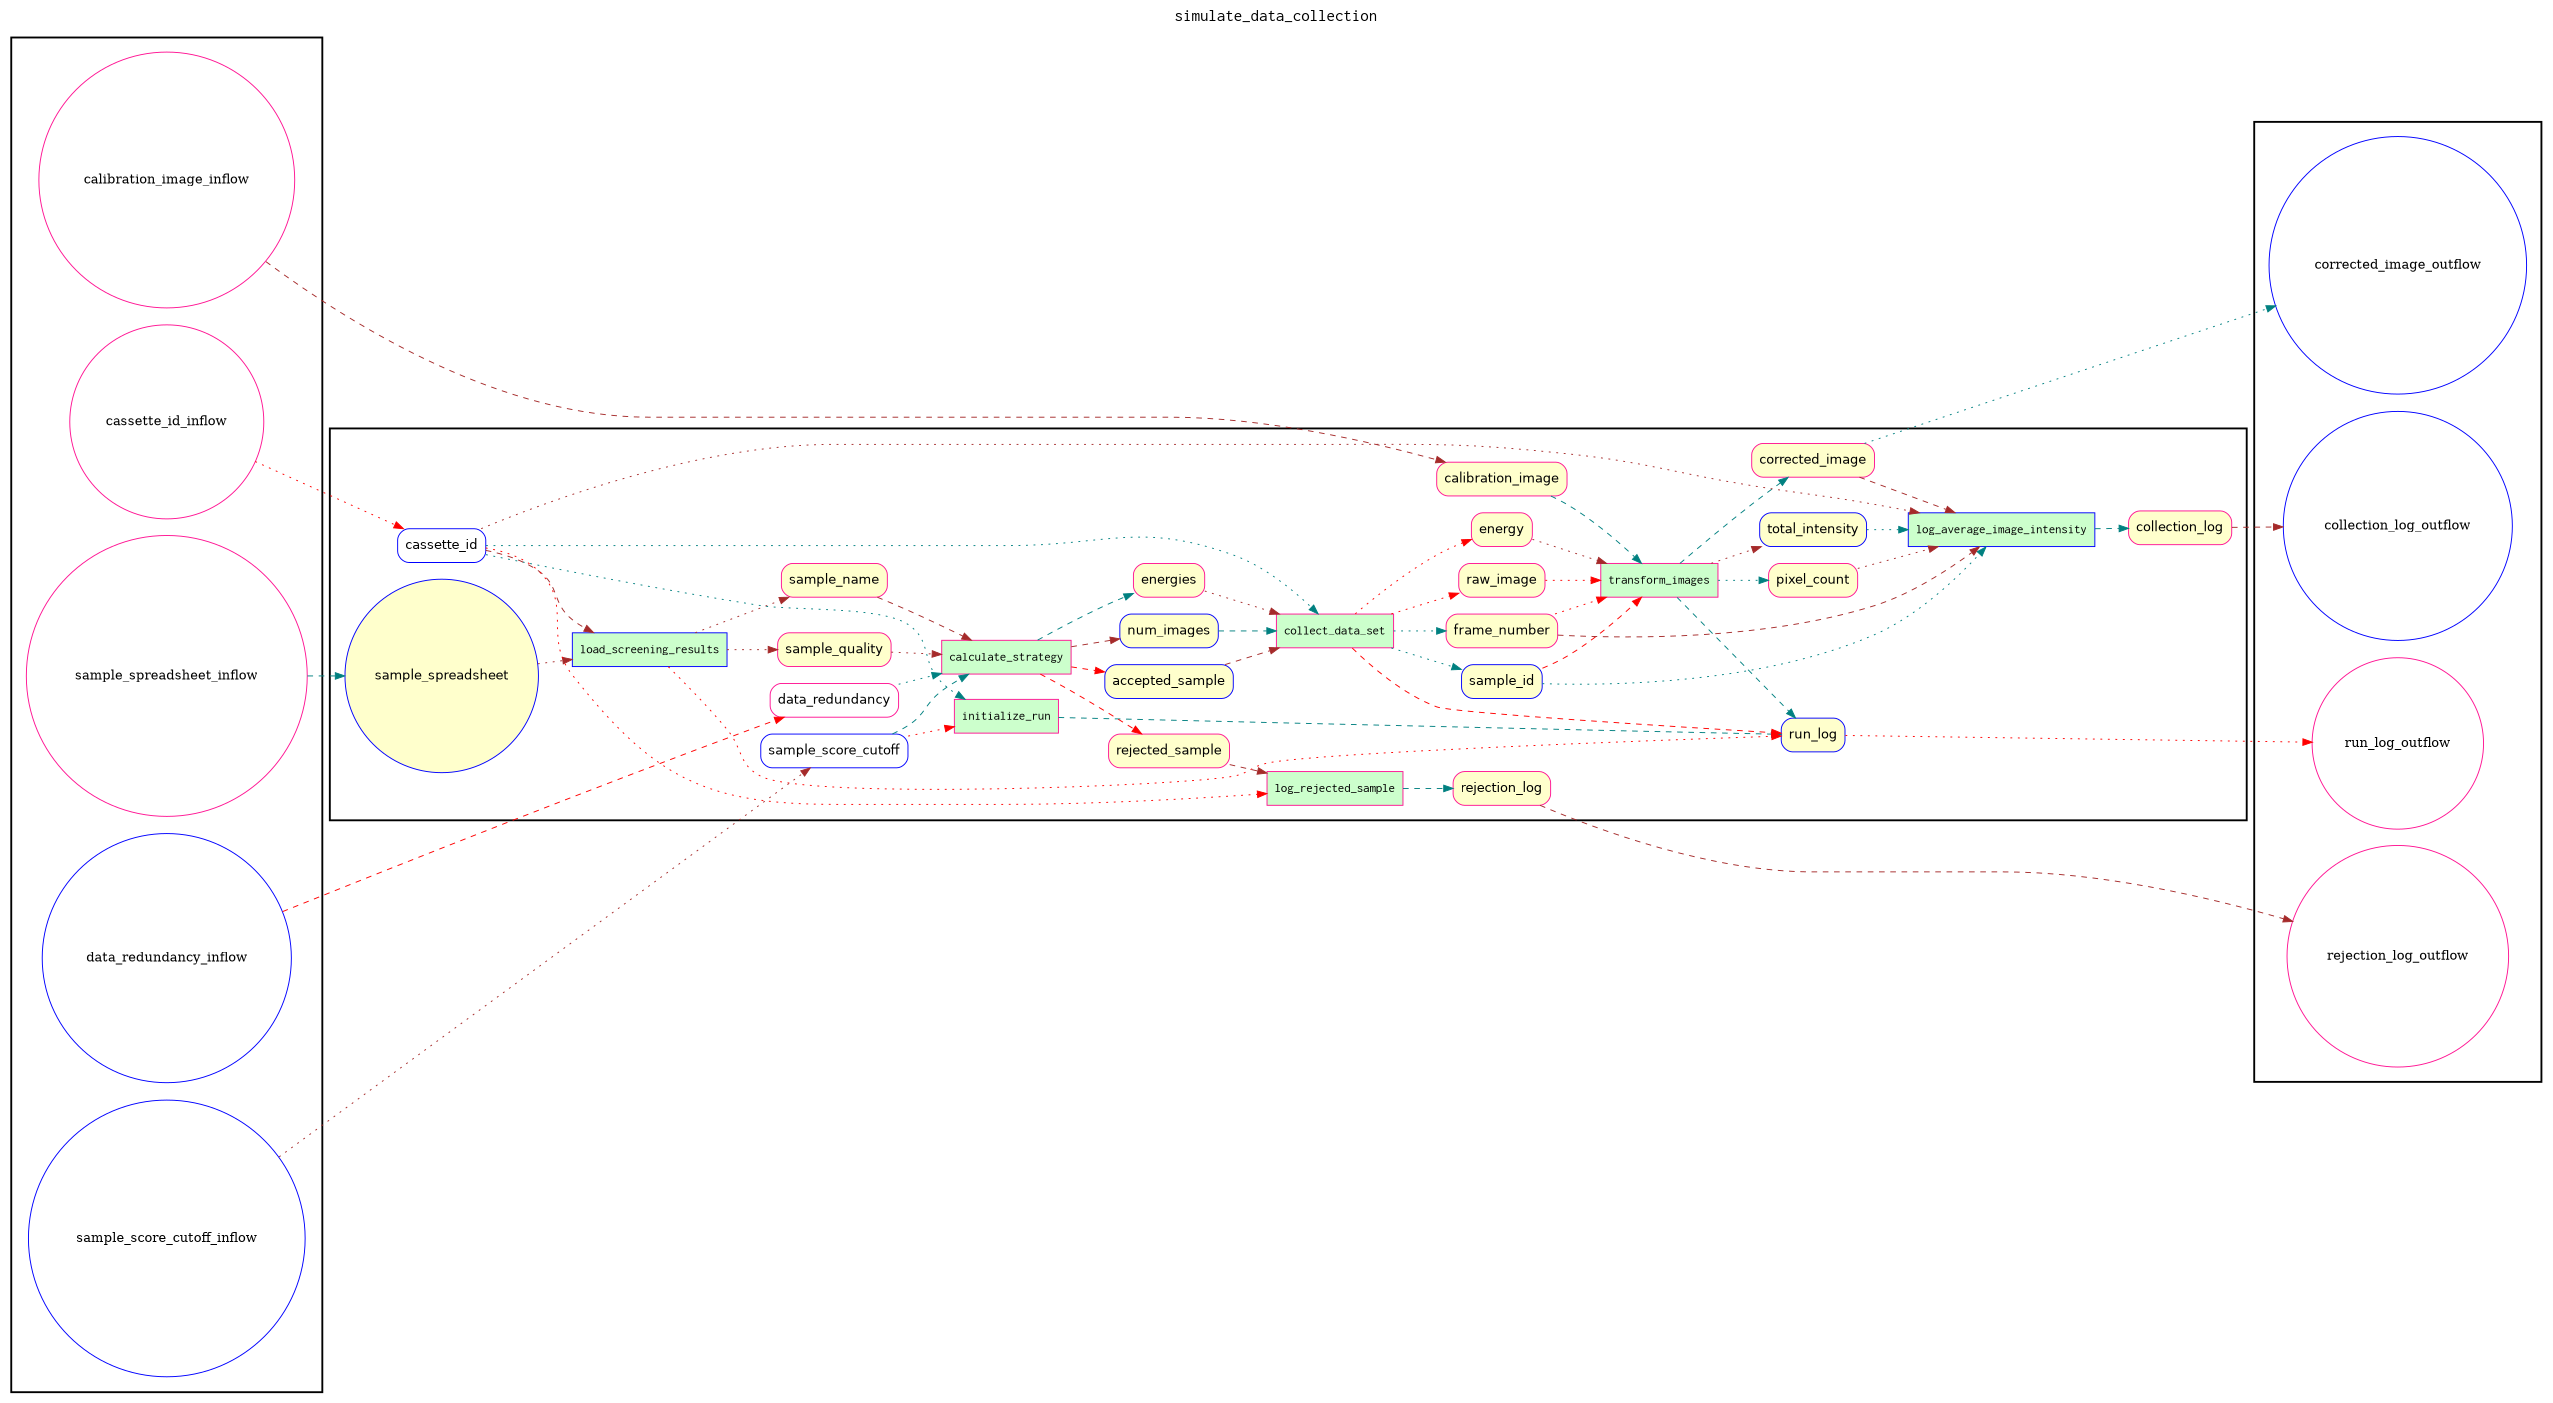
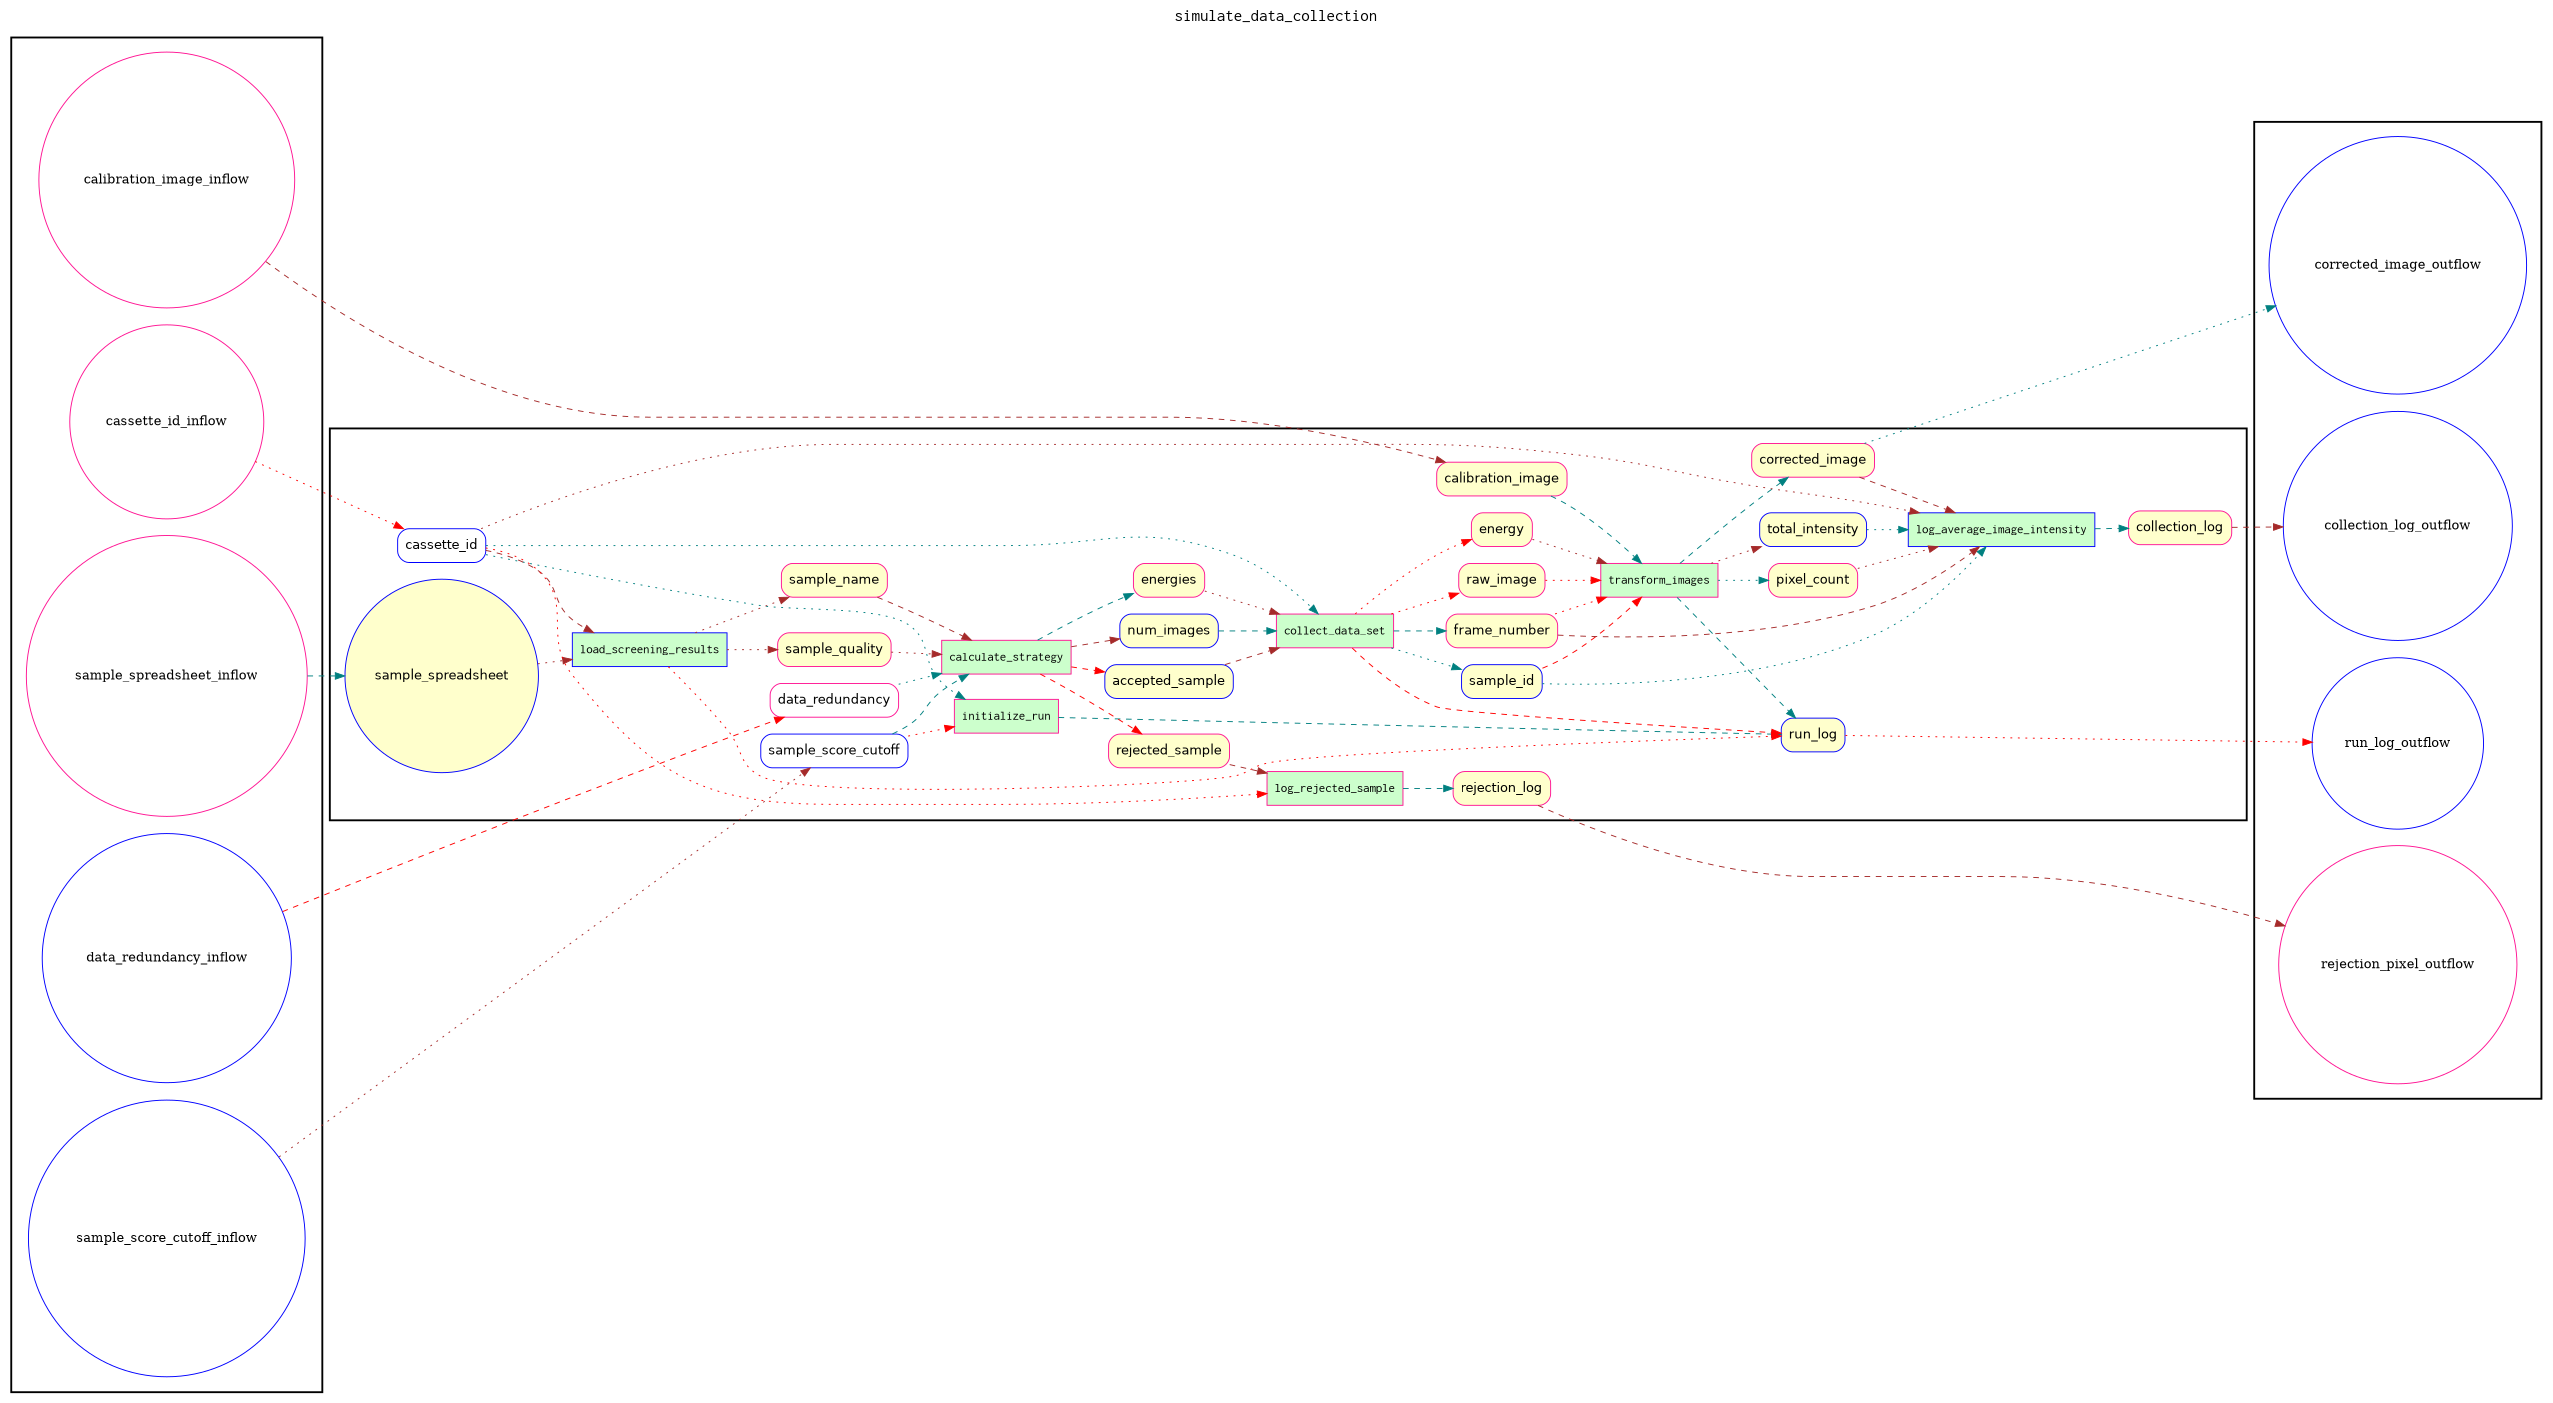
edge "collect_data_set" -> "frame_number": style dotted -> dashed
node "run_log_outflow": color deeppink -> blue
node "rejection_log_outflow": label "rejection_log_outflow" -> "rejection_pixel_outflow"
